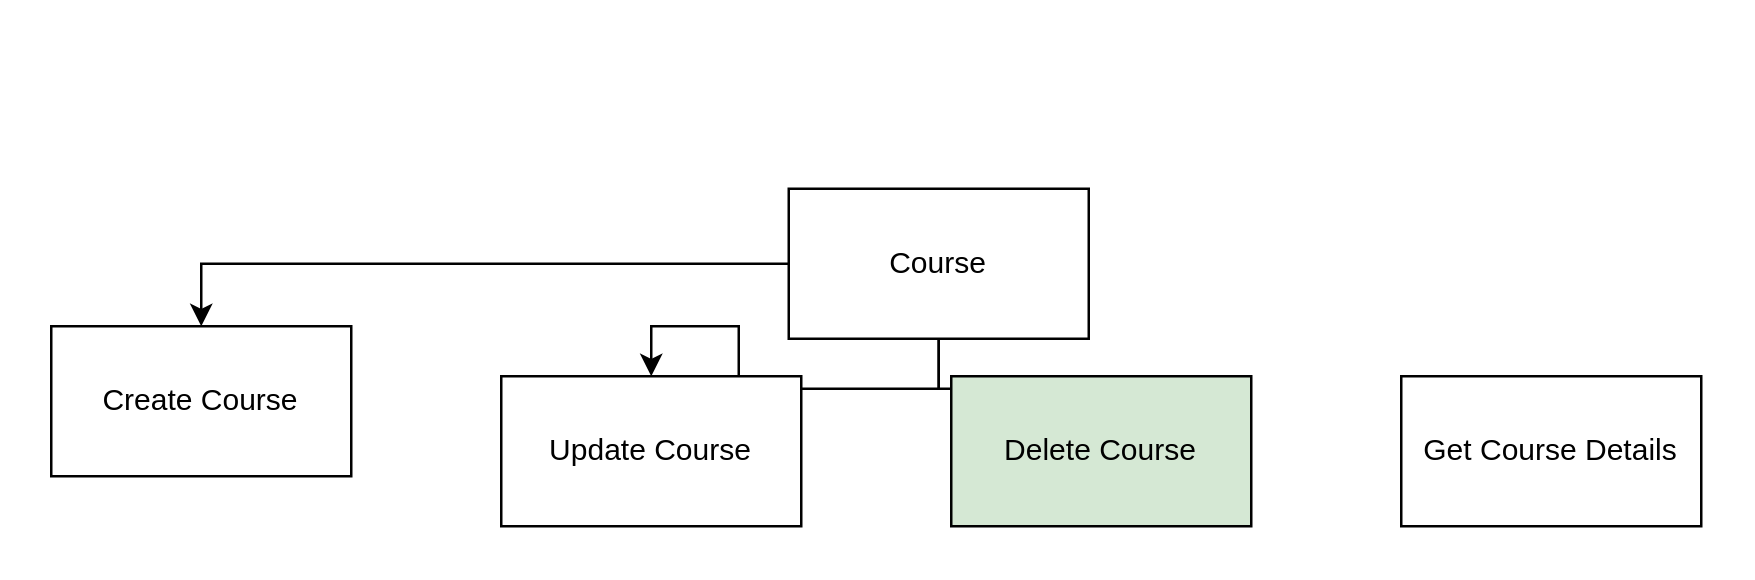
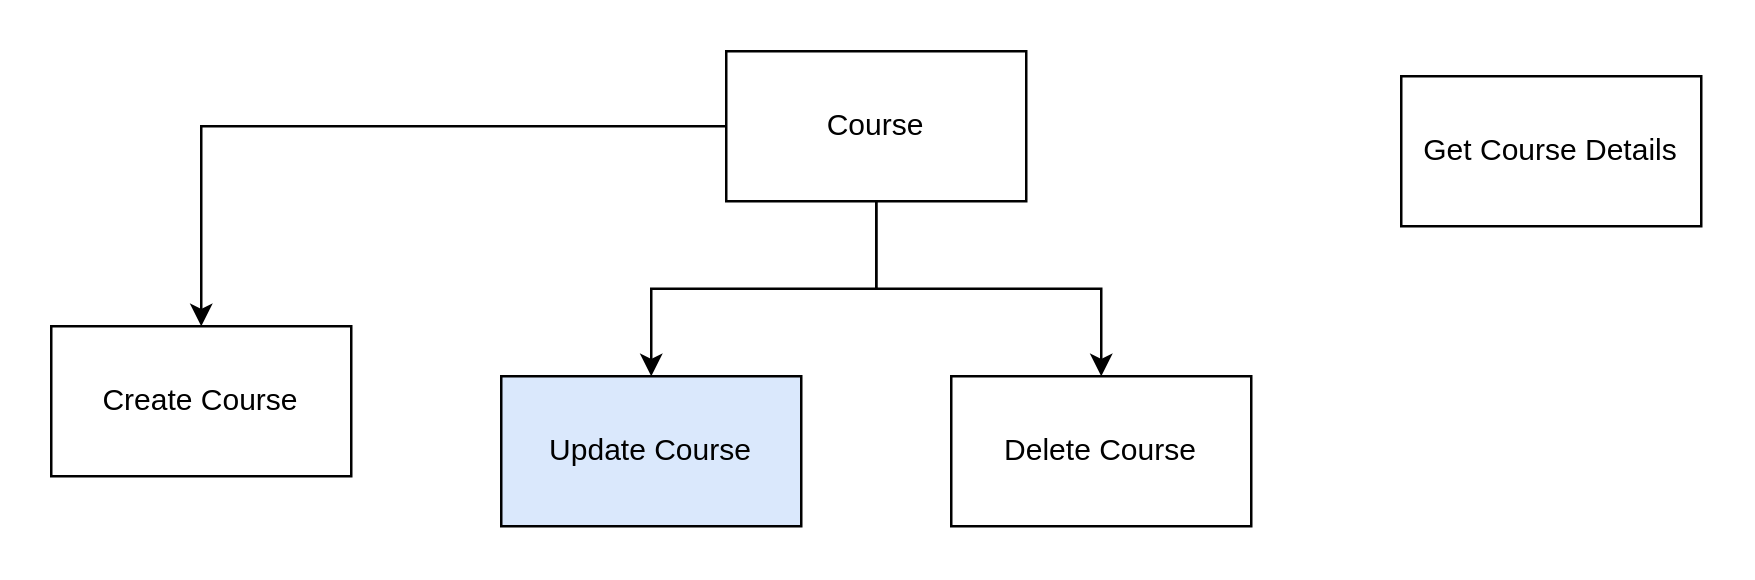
node "Course": moved (939, 264) -> (876, 126)
node "Update Course": fillcolor #ffffff -> #dae8fc
node "Delete Course": fillcolor #d5e8d4 -> #ffffff
node "Get Course Details": moved (1551, 451) -> (1551, 151)
